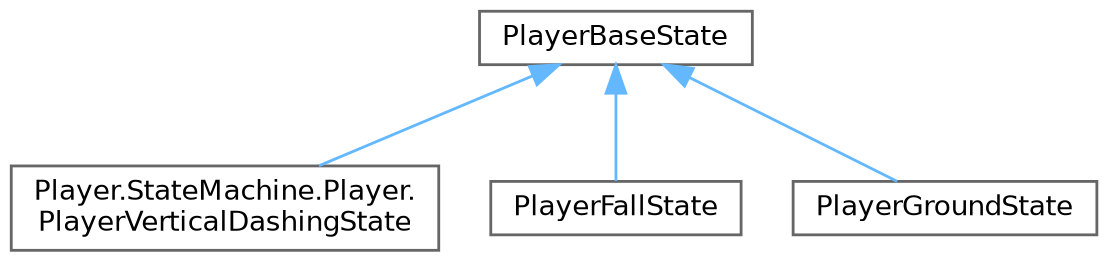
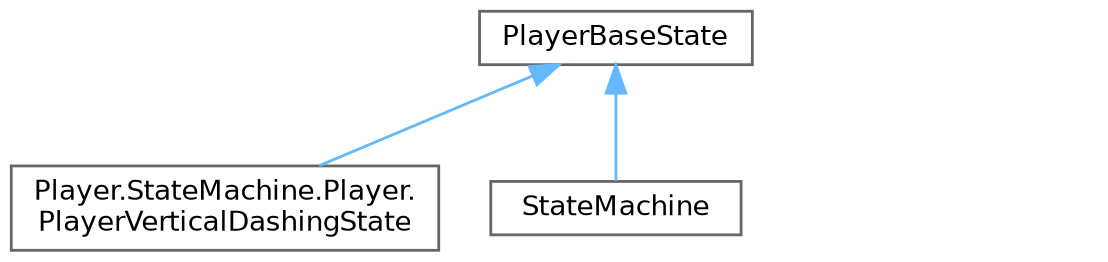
node "PlayerFallState": label "PlayerFallState" -> "StateMachine"
node "PlayerGroundState": removed
